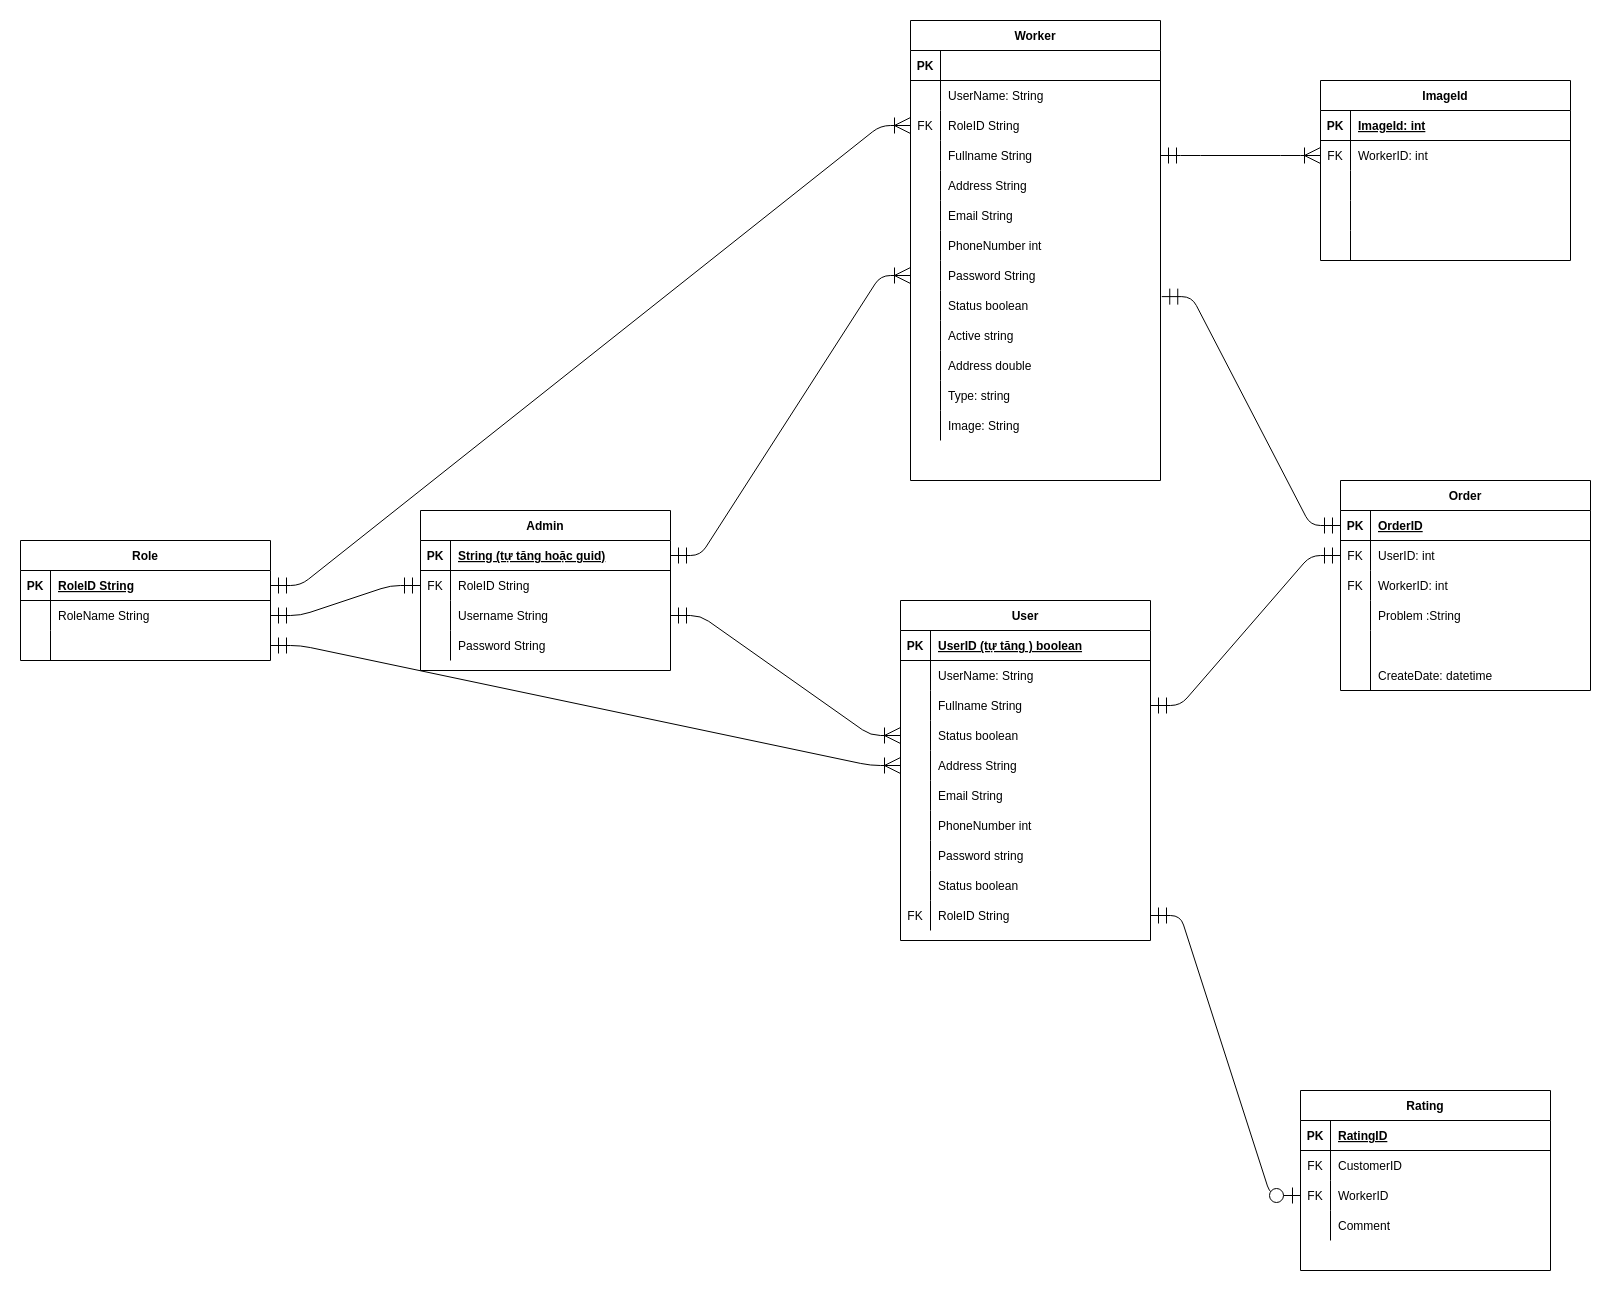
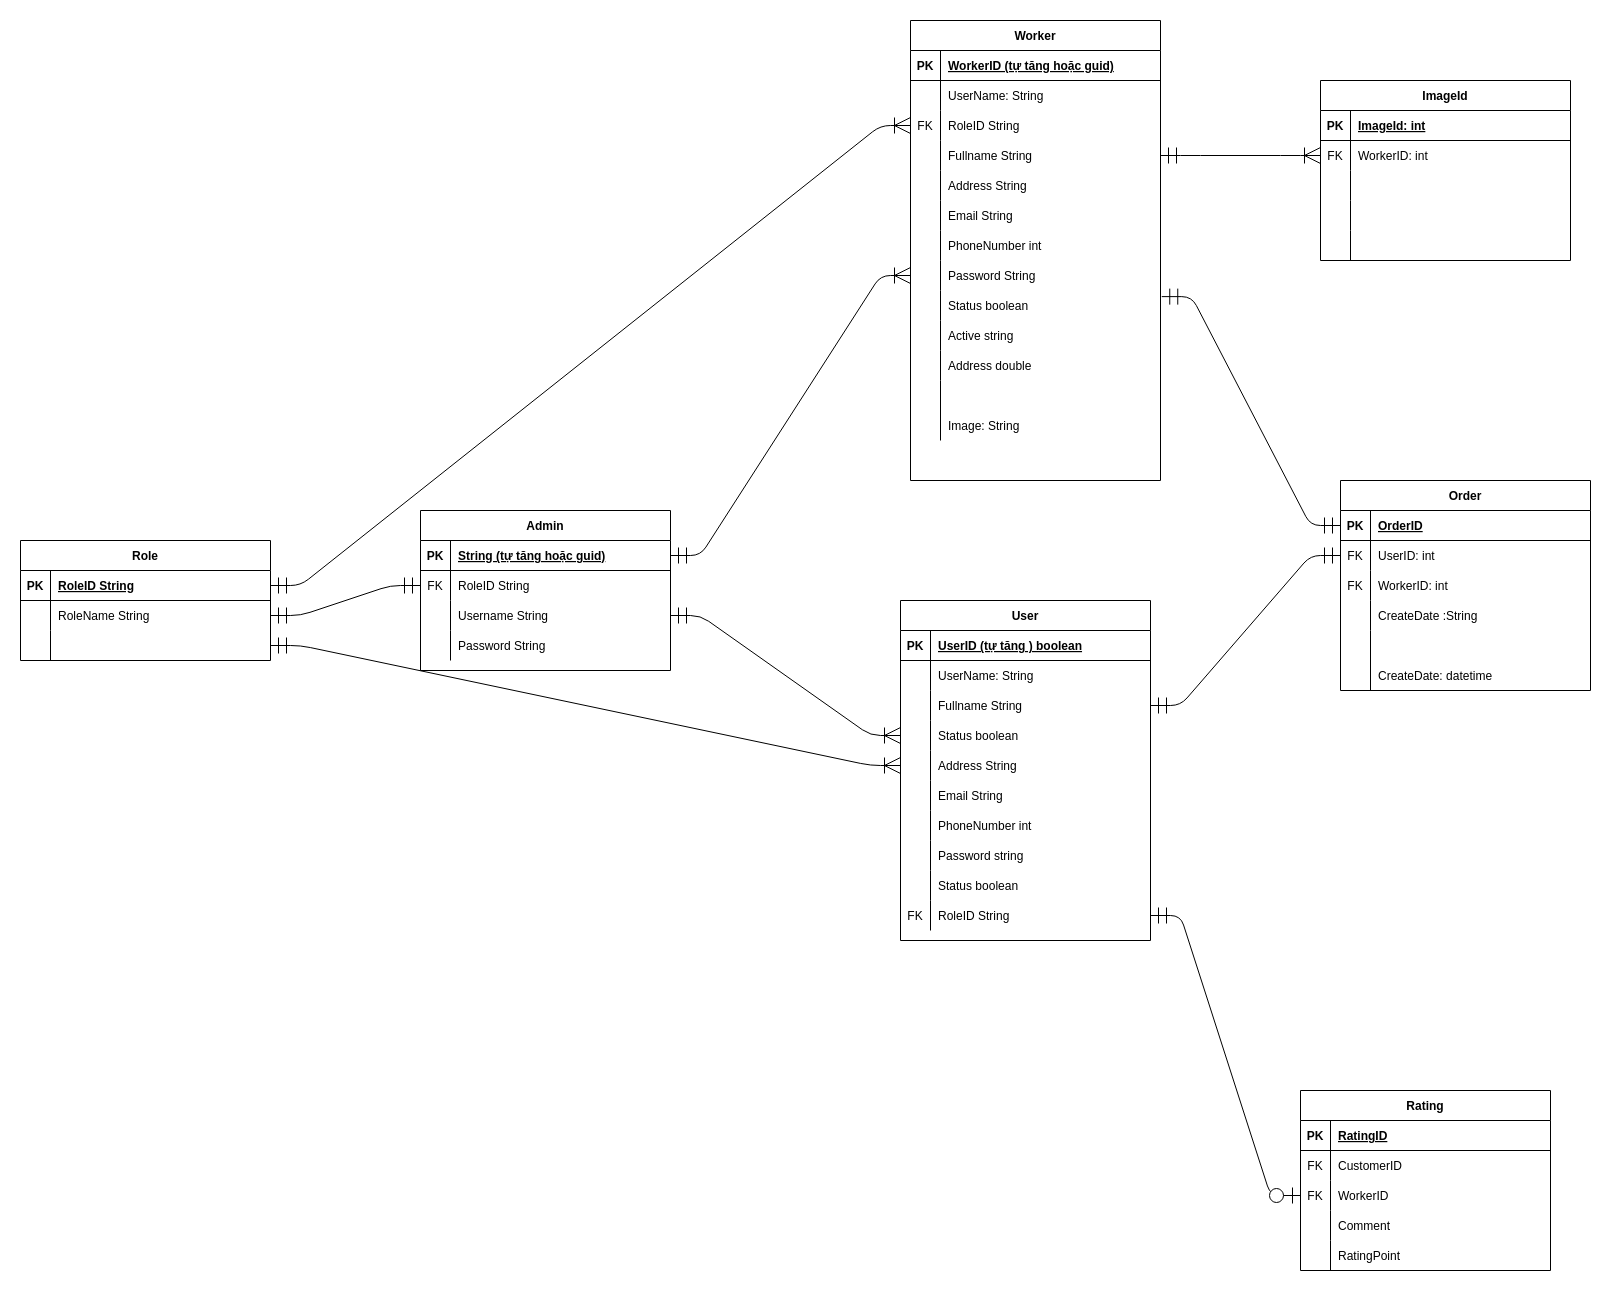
node "WorkerID (tự tăng hoặc guid)": added
node "Type: string": removed
node "Problem :String": label "Problem :String" -> "CreateDate :String"
node "RatingPoint": added
